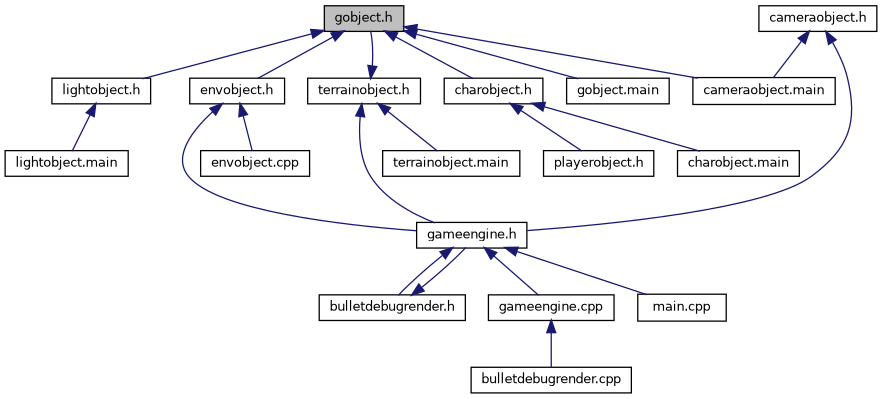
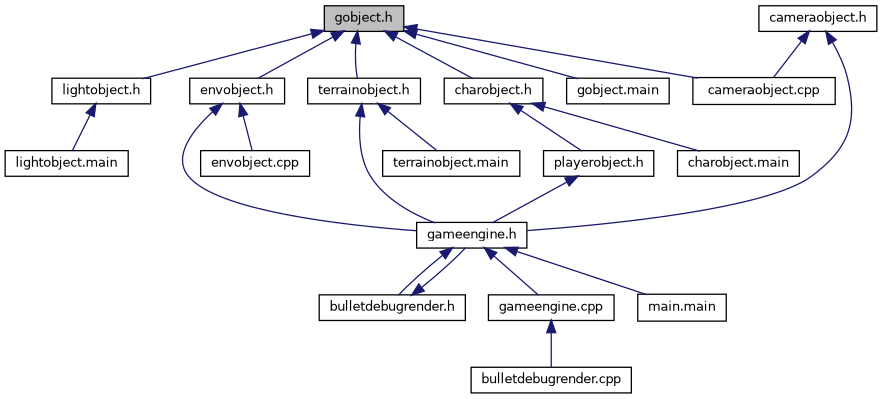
edge "gobject.h" -> "terrainobject.h": reversed
node "cameraobject.main": label "cameraobject.main" -> "cameraobject.cpp"
edge "gameengine.h" -> "playerobject.h": added
node "main.cpp": label "main.cpp" -> "main.main"
